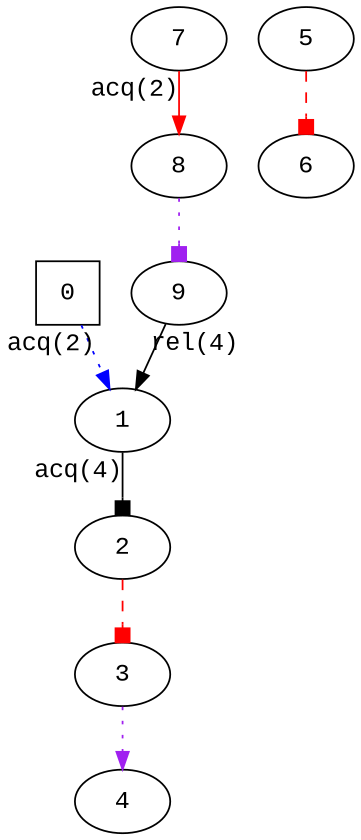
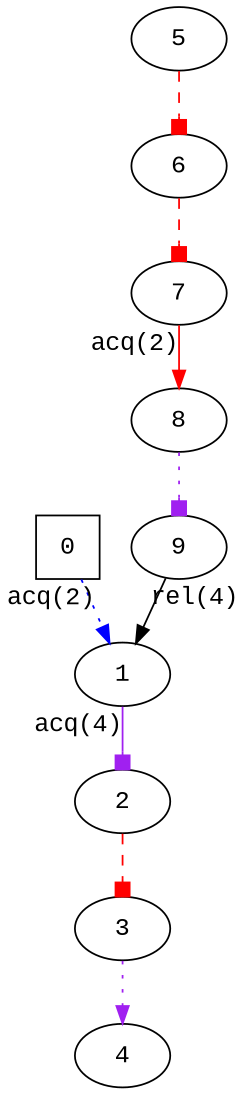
edge "6" -> "7": added
edge "1" -> "2": color black -> purple
